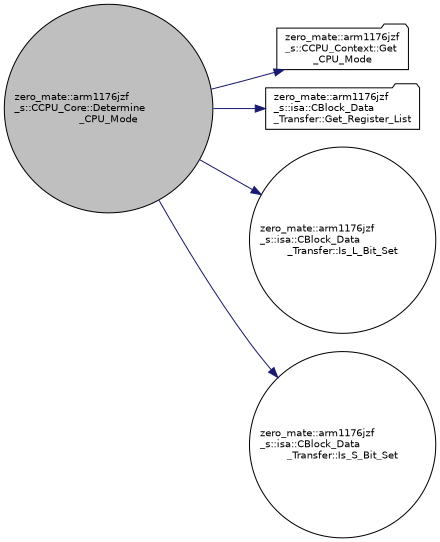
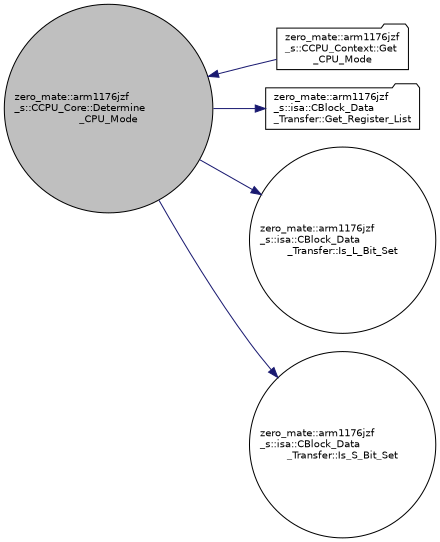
edge "zero_mate::arm1176jzf _s::CCPU_Core::Determine _CPU_Mode" -> "zero_mate::arm1176jzf _s::CCPU_Context::Get _CPU_Mode": reversed
